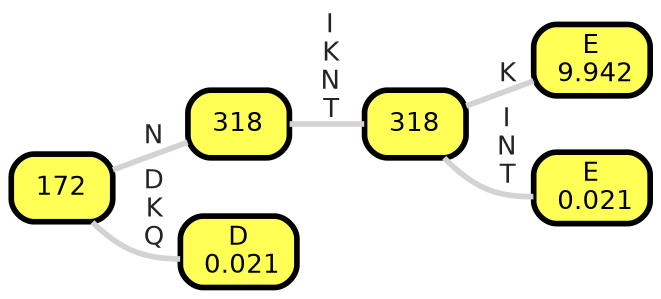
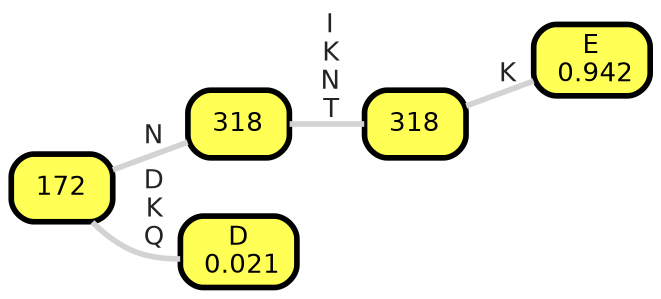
node "E 9.942": label "E 9.942" -> "E 0.942"
node "E 0.021": removed
